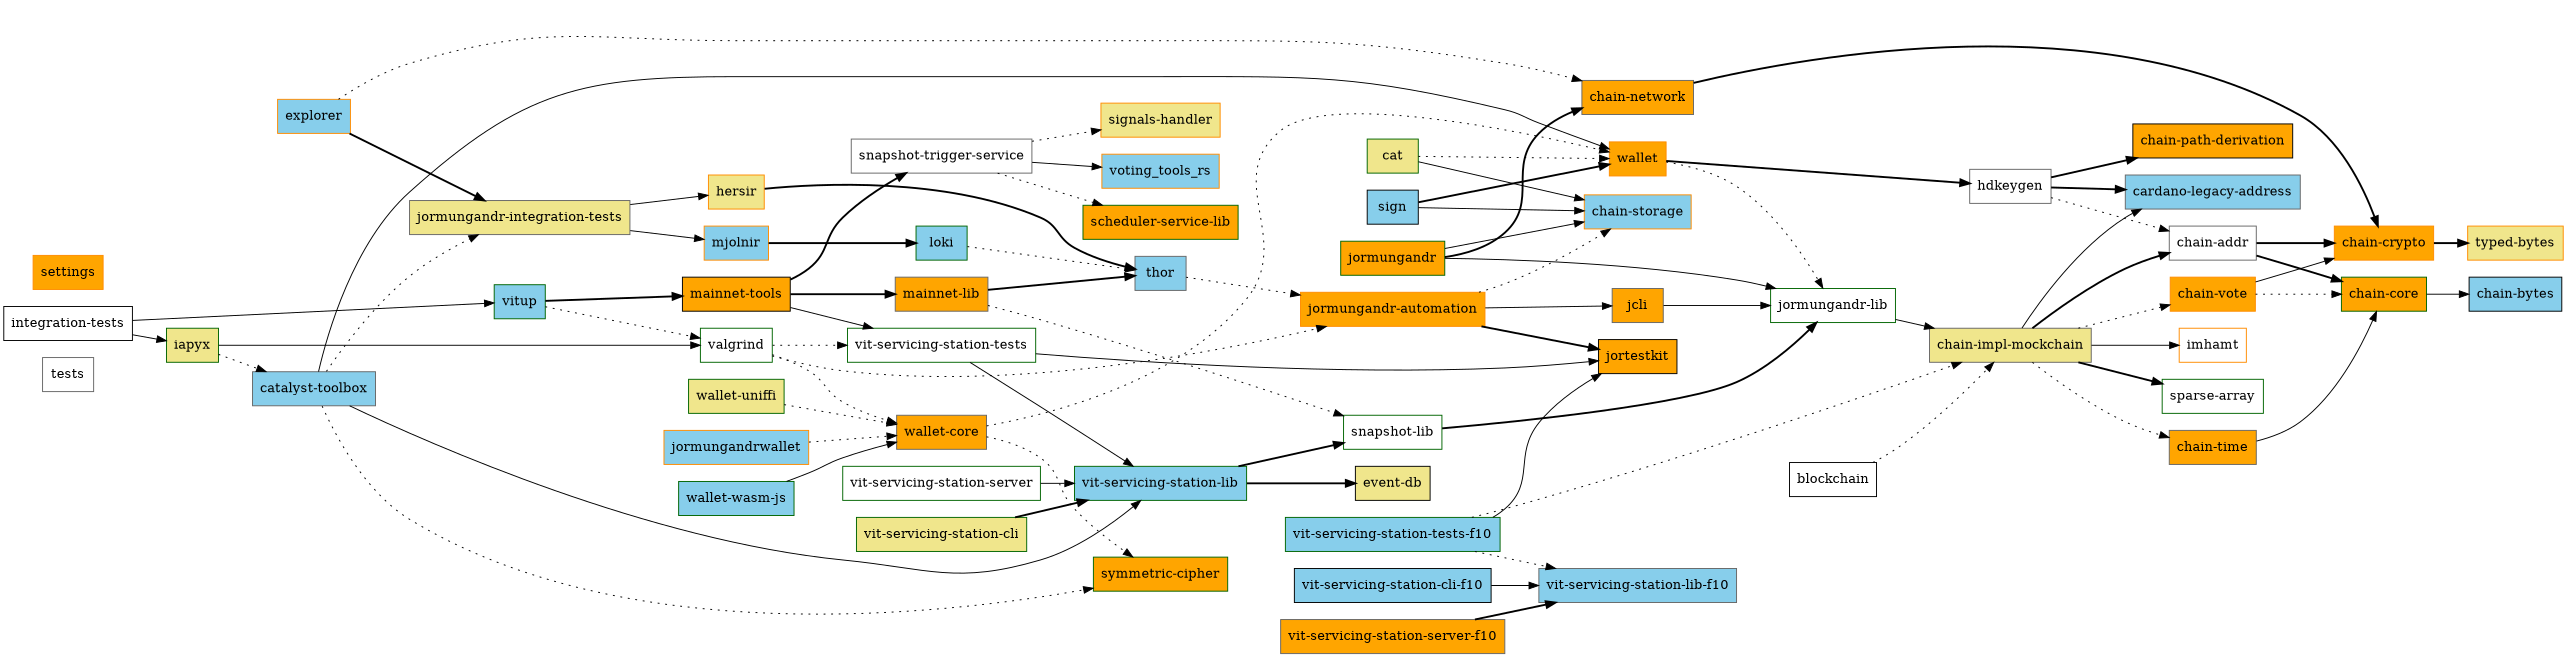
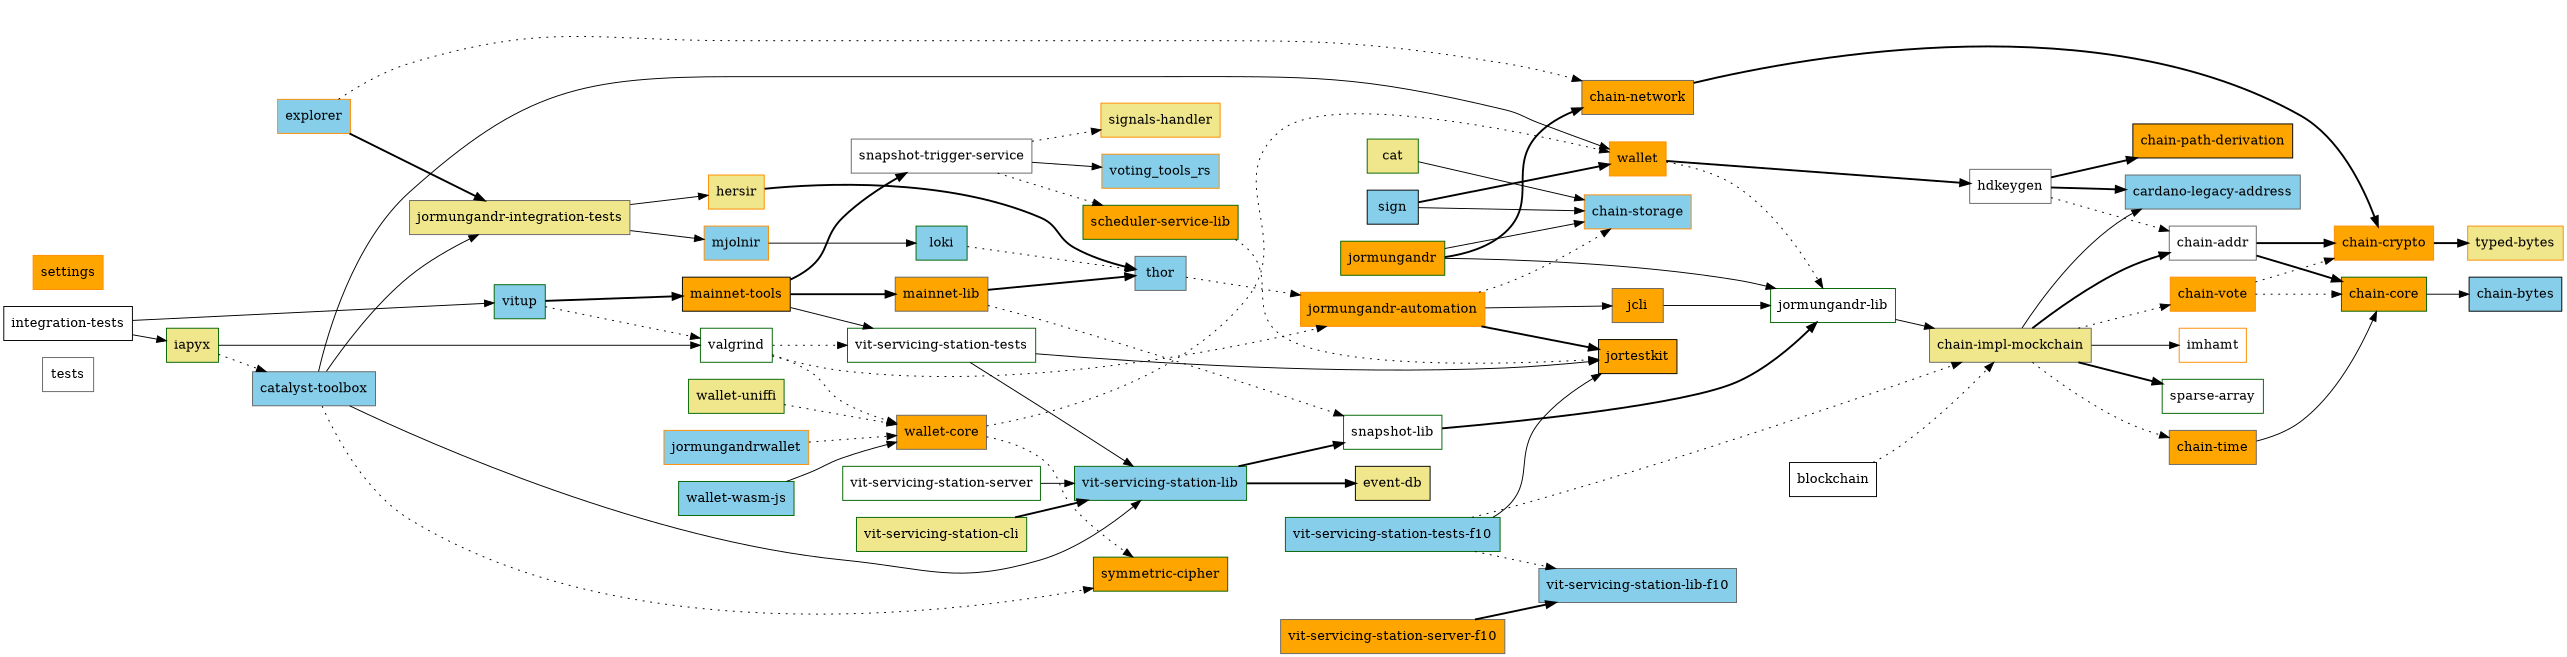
edge "cat" -> "wallet": removed
edge "mjolnir" -> "loki": style bold -> solid
edge "chain-vote" -> "chain-crypto": style solid -> dotted
edge "catalyst-toolbox" -> "jormungandr-integration-tests": style dotted -> solid
edge "scheduler-service-lib" -> "jortestkit": added
node "vit-servicing-station-cli-f10": removed
